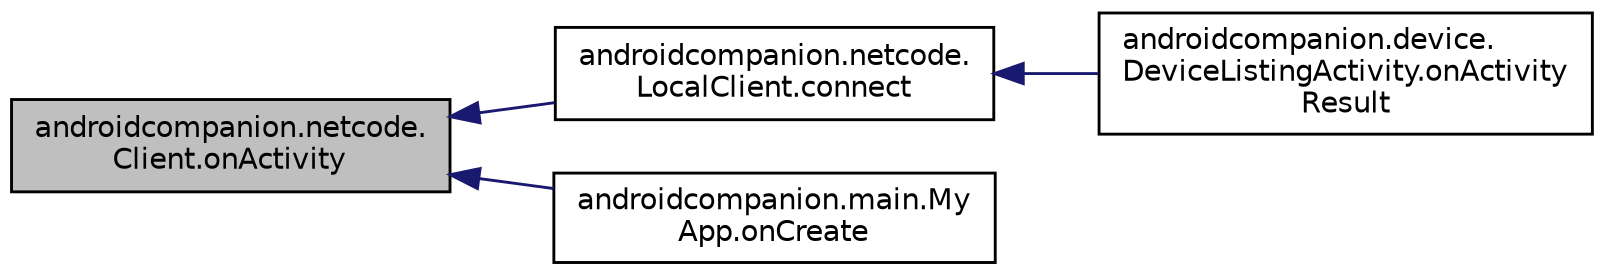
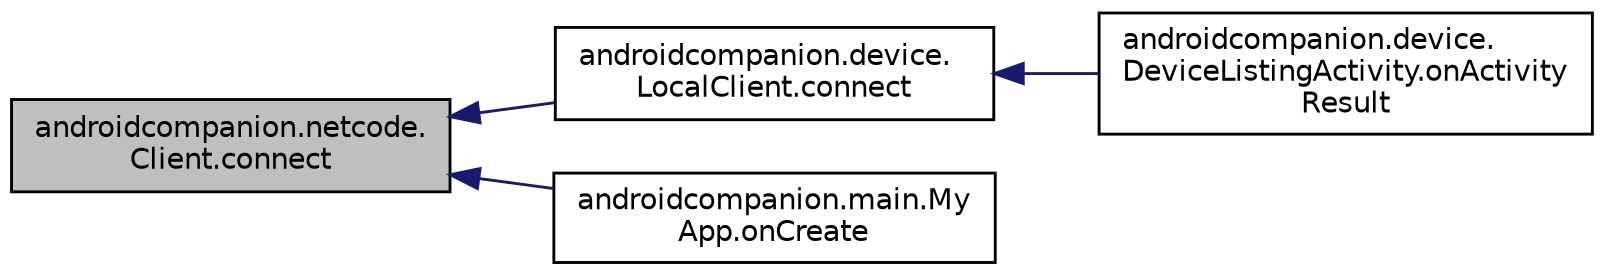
node "androidcompanion.netcode. LocalClient.connect": label "androidcompanion.netcode. LocalClient.connect" -> "androidcompanion.device. LocalClient.connect"
node "androidcompanion.netcode. Client.onActivity": label "androidcompanion.netcode. Client.onActivity" -> "androidcompanion.netcode. Client.connect"
